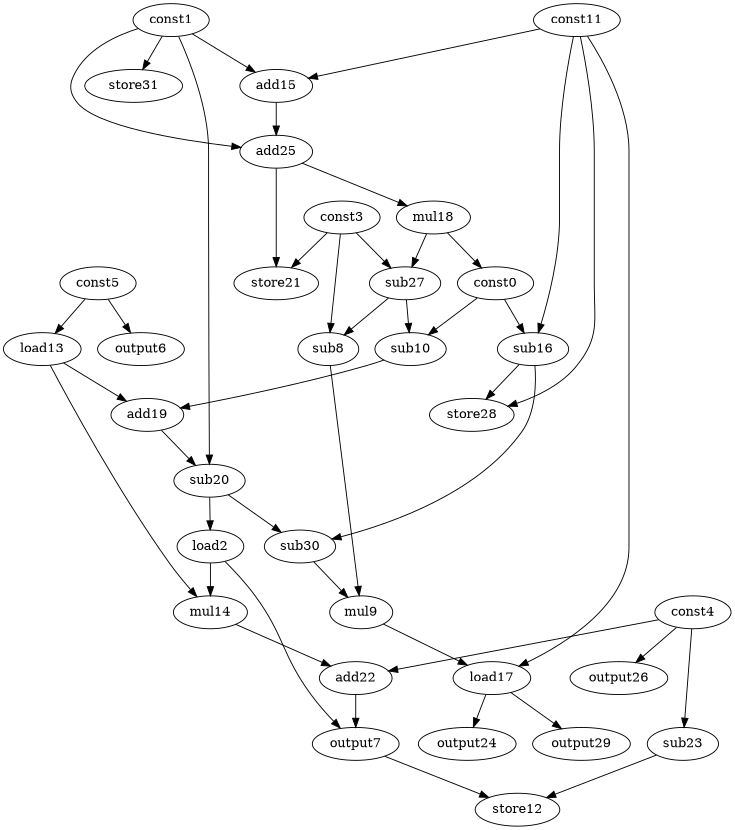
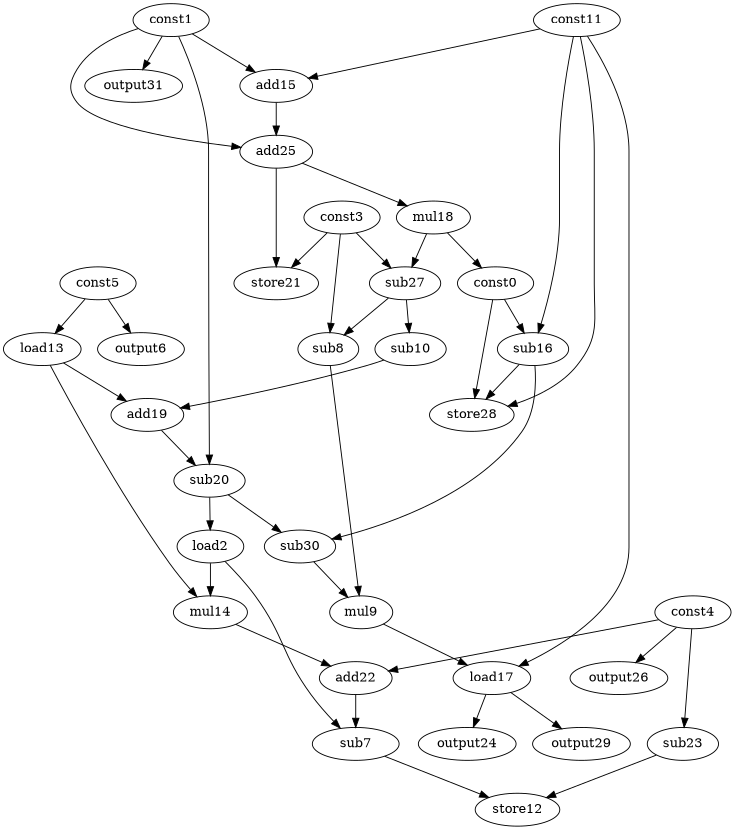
node "store31": label "store31" -> "output31"
edge "const0" -> "sub10": now "const0" -> "store28"
node "output7": label "output7" -> "sub7"
